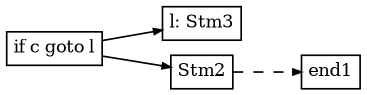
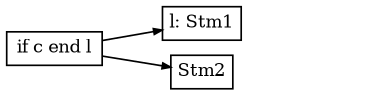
node "l: Stm3": label "l: Stm3" -> "l: Stm1"
node "if c goto l": label "if c goto l" -> "if c end l"
node "end1": removed
